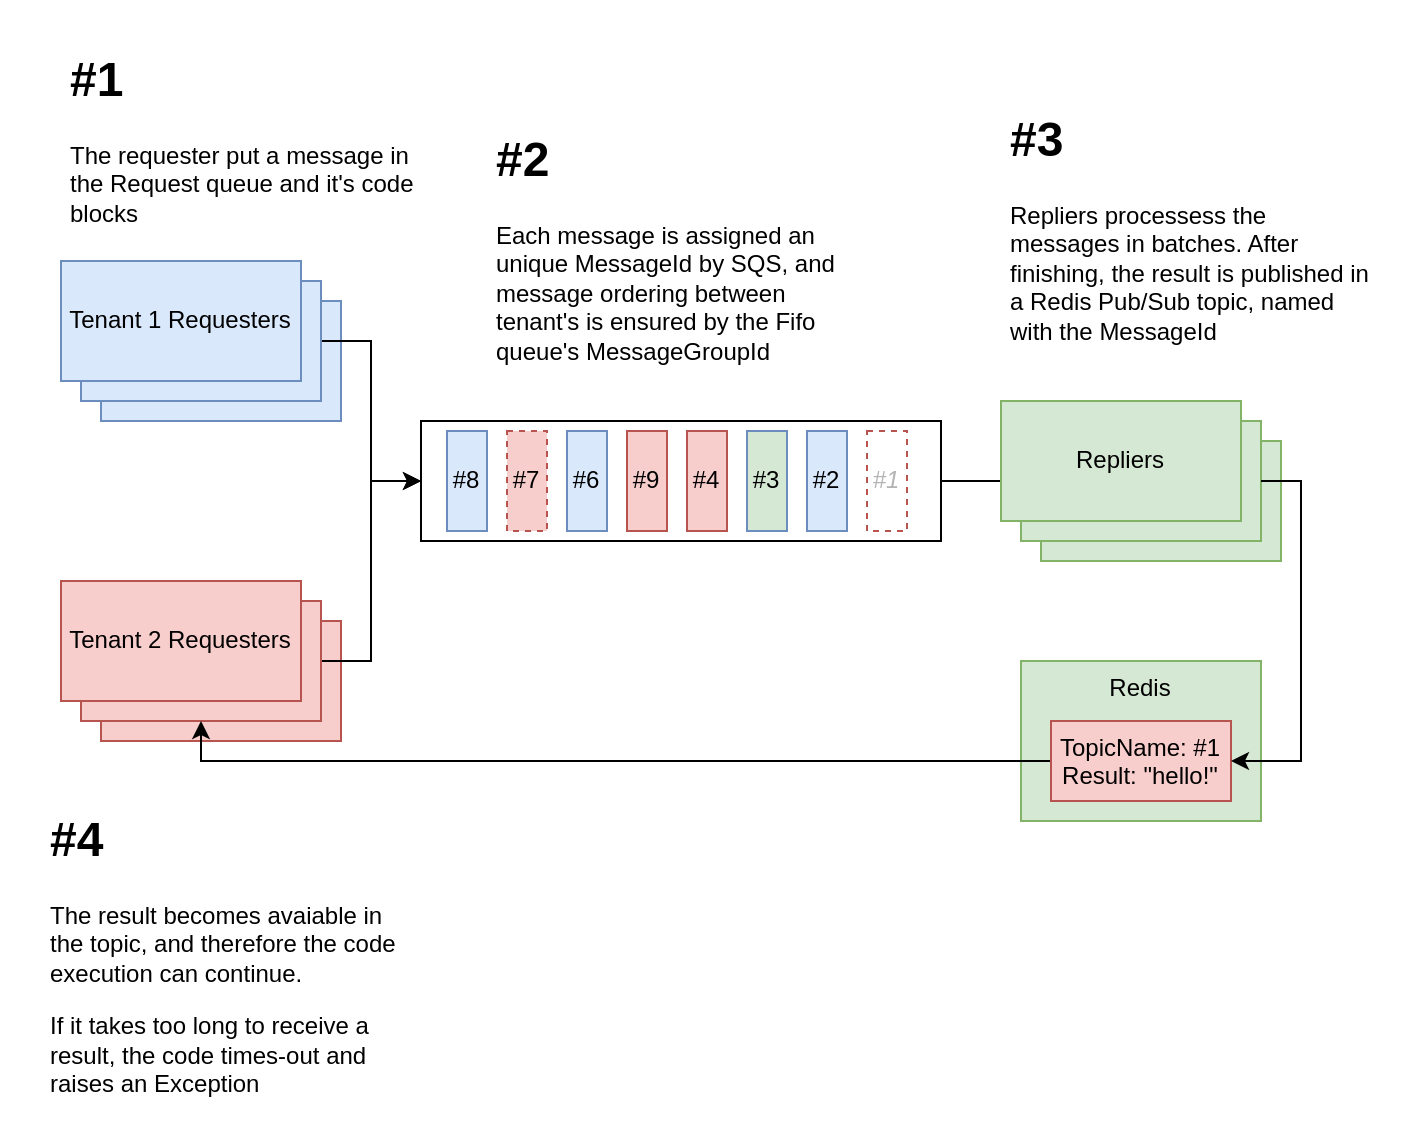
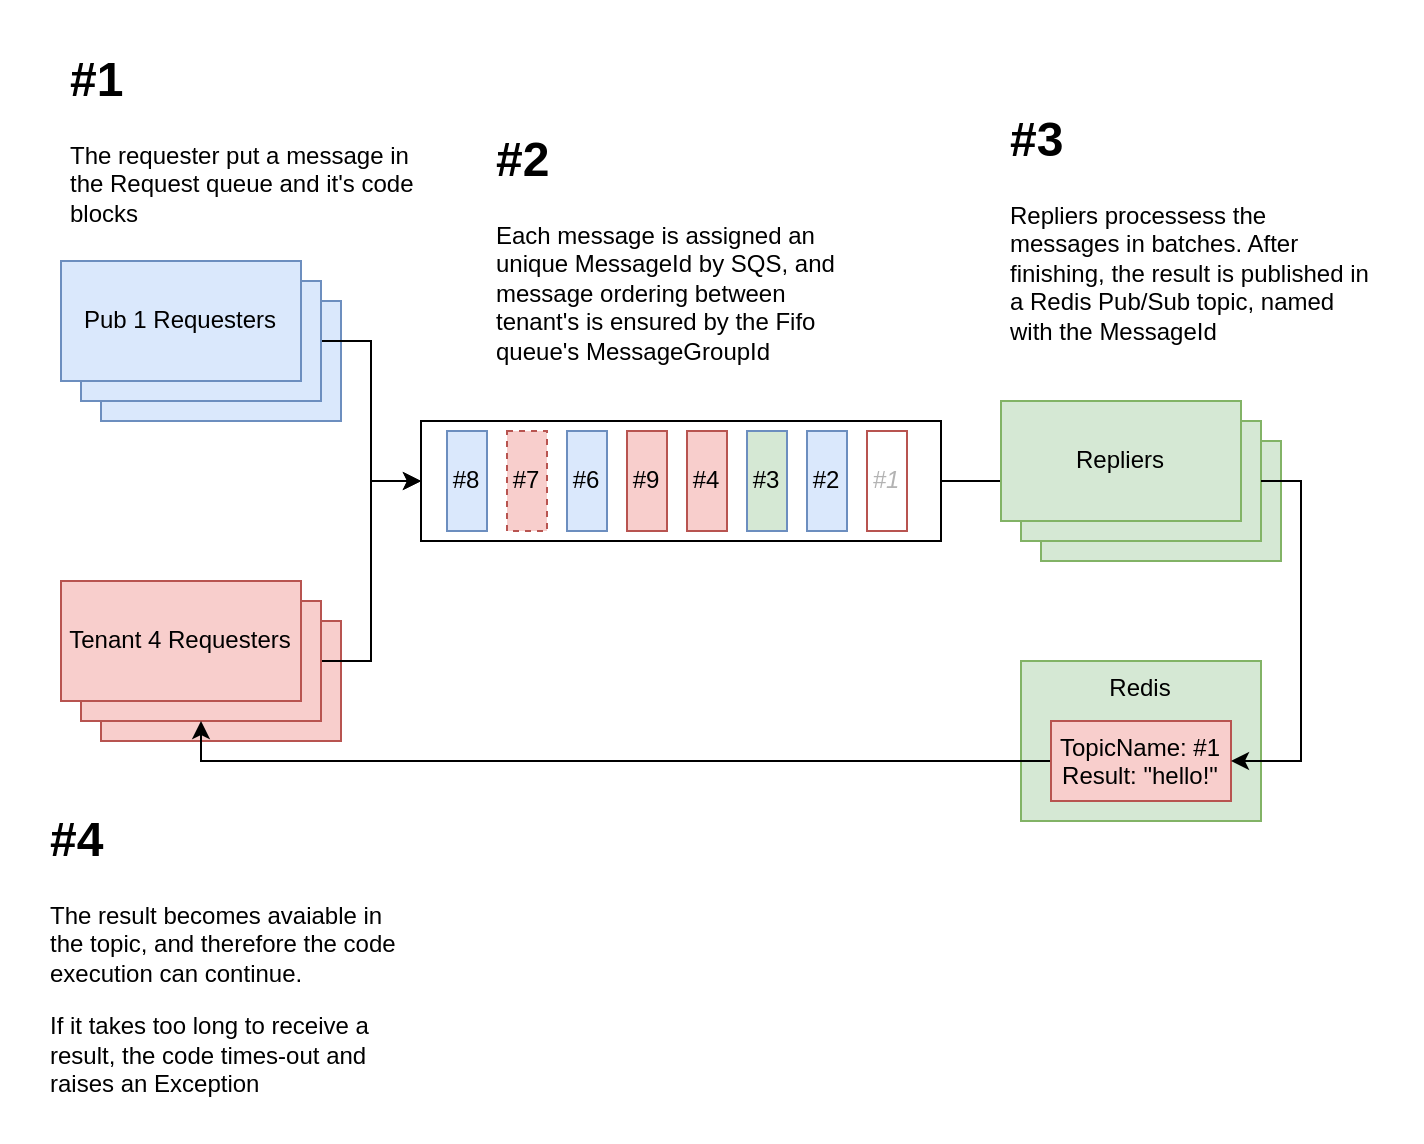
node "Tenant 1 Requesters": label "Tenant 1 Requesters" -> "Pub 1 Requesters"
node "#1": style dashed -> solid
node "Tenant 2 Requesters": label "Tenant 2 Requesters" -> "Tenant 4 Requesters"
